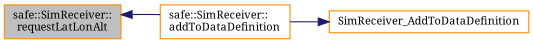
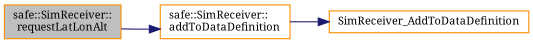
edge "safe::SimReceiver:: addToDataDefinition" -> "safe::SimReceiver:: requestLatLonAlt": reversed
